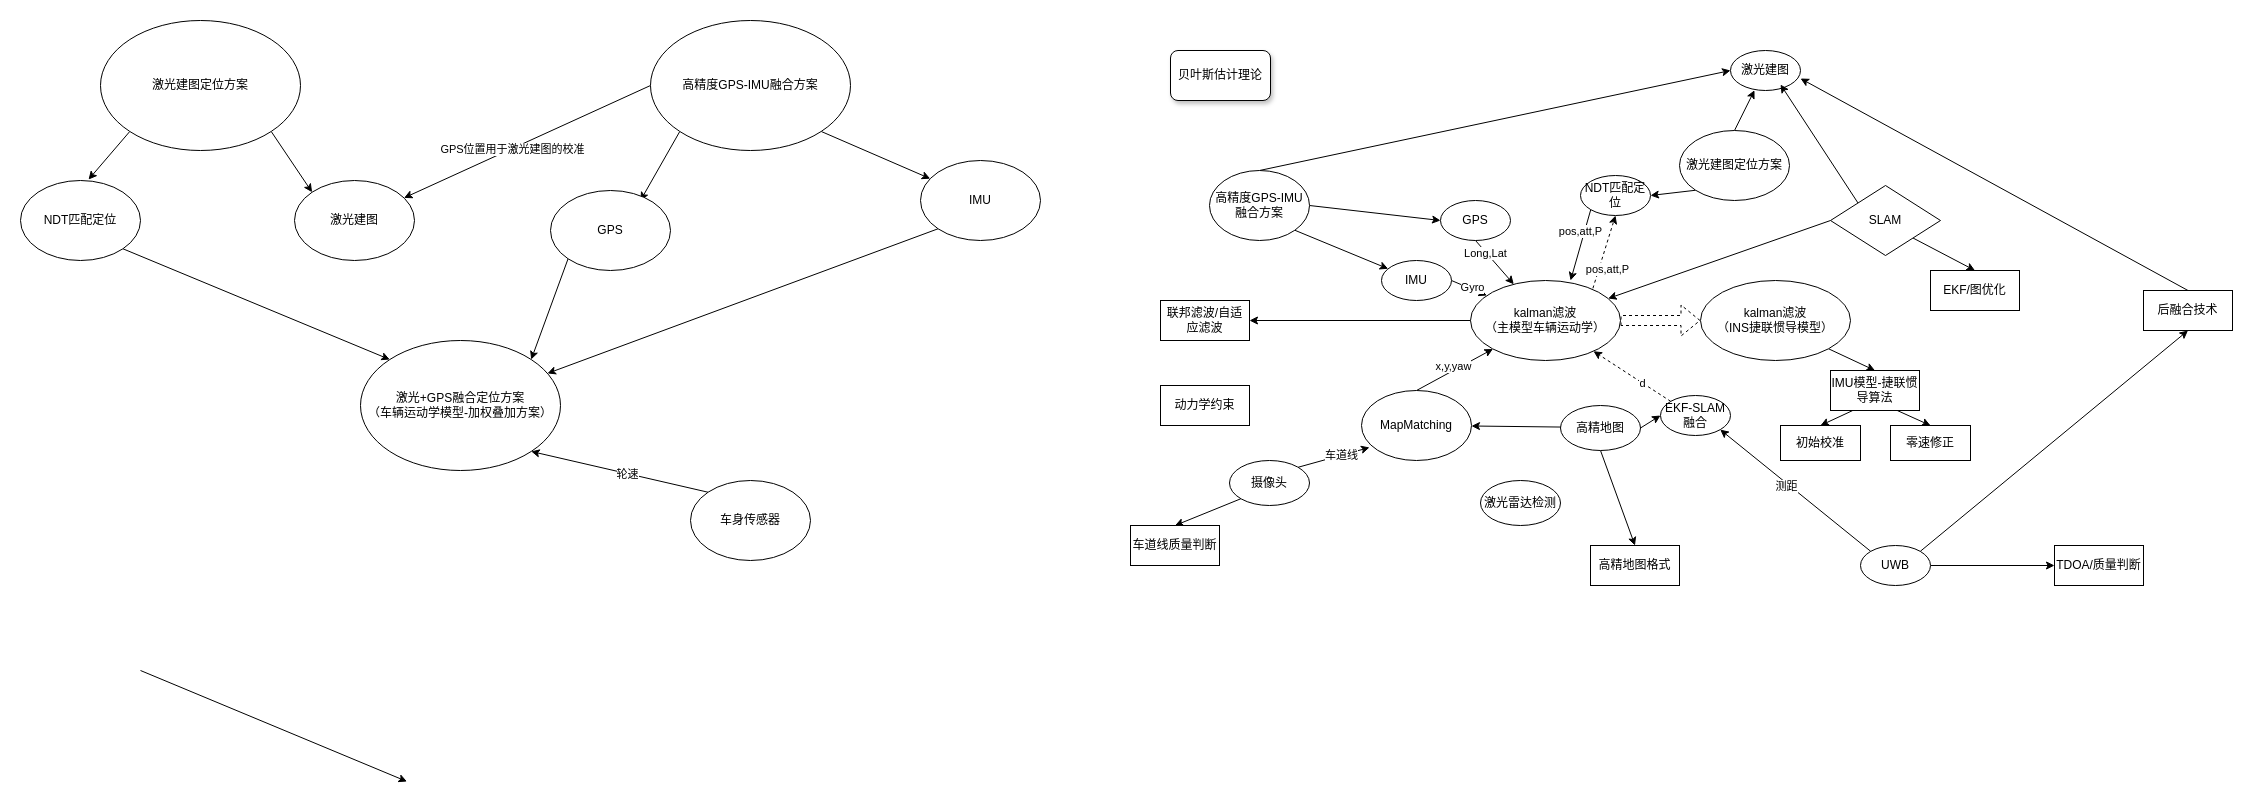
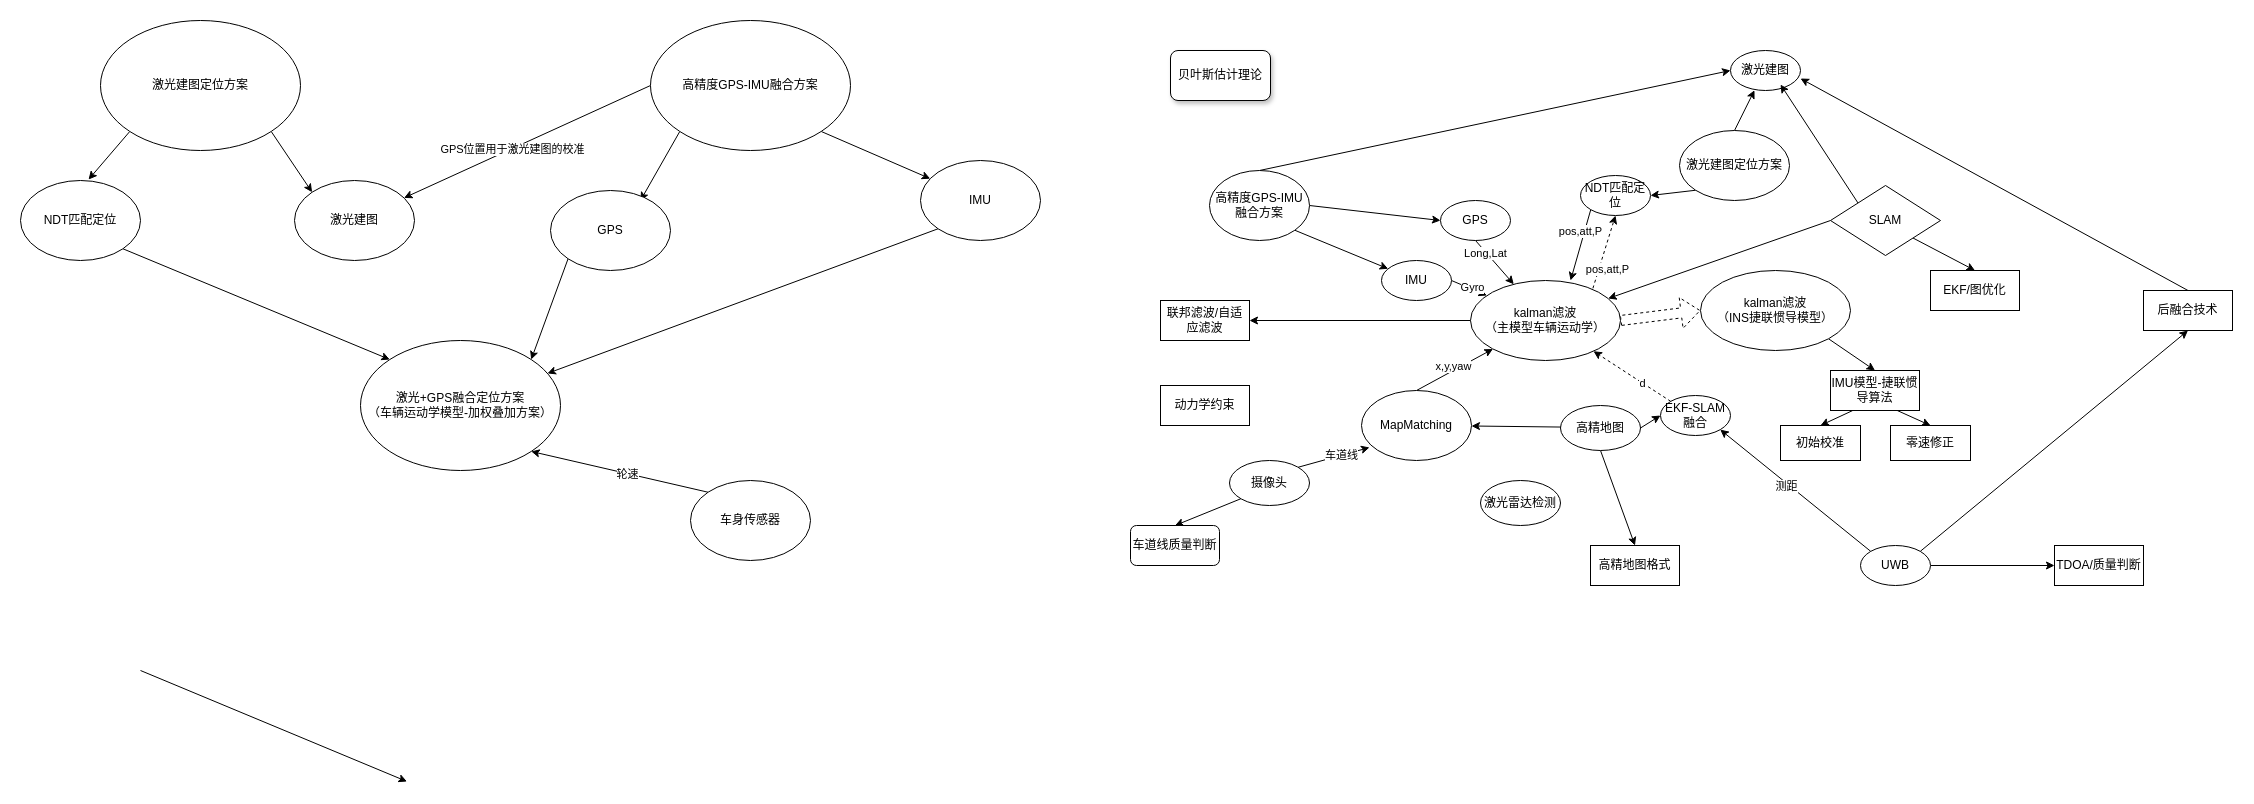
node "kalman滤波 （INS捷联惯导模型）": moved (1776, 321) -> (1776, 311)
node "车道线质量判断": shape rectangle -> rounded rectangle
